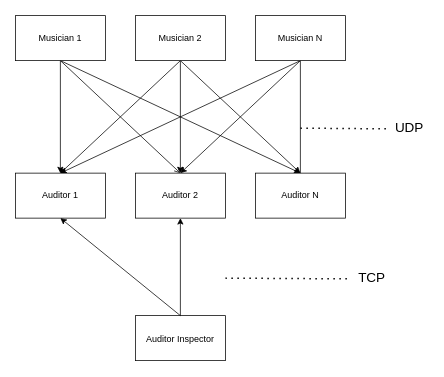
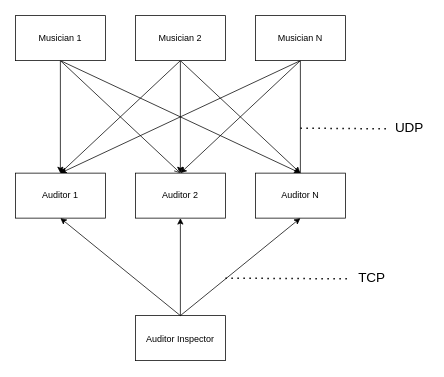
edge "Auditor Inspector" -> "Auditor N": added
